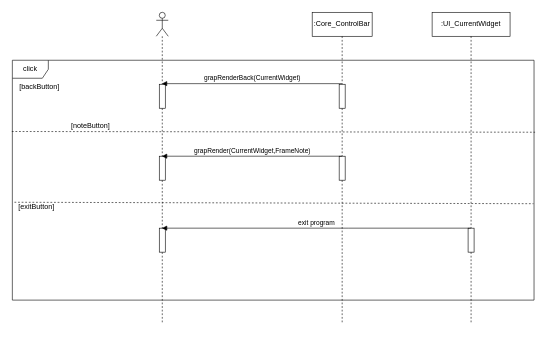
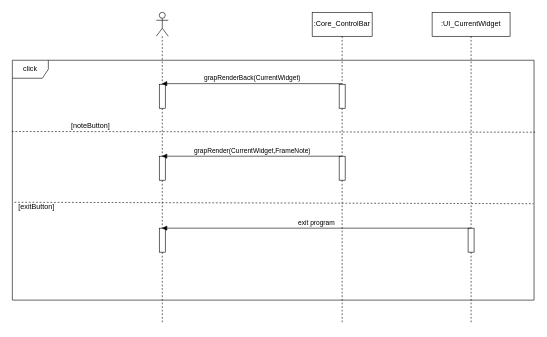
node "[backButton]": removed
